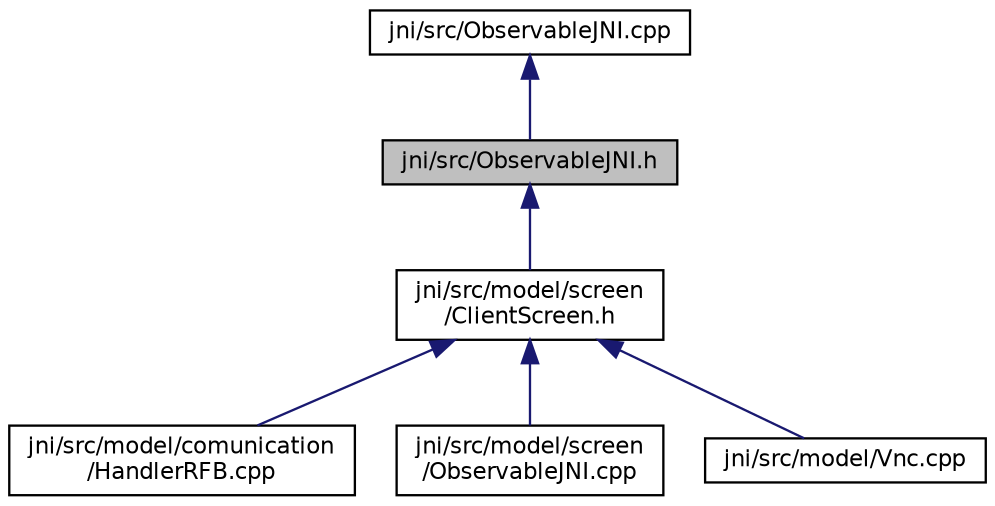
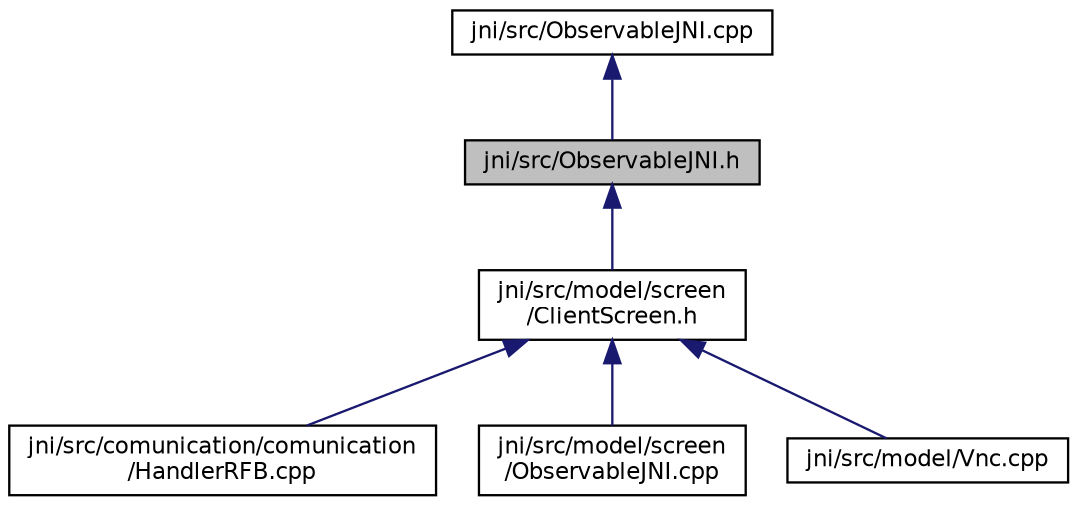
node "jni/src/model/comunication /HandlerRFB.cpp": label "jni/src/model/comunication /HandlerRFB.cpp" -> "jni/src/comunication/comunication /HandlerRFB.cpp"
